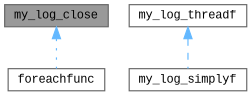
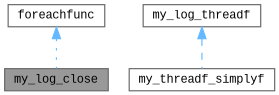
edge "foreachfunc" -> "my_log_close": reversed
node "my_log_simplyf": label "my_log_simplyf" -> "my_threadf_simplyf"
